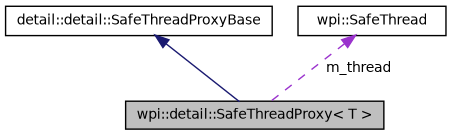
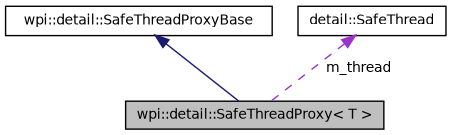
node "detail::detail::SafeThreadProxyBase": label "detail::detail::SafeThreadProxyBase" -> "wpi::detail::SafeThreadProxyBase"
node "wpi::SafeThread": label "wpi::SafeThread" -> "detail::SafeThread"
